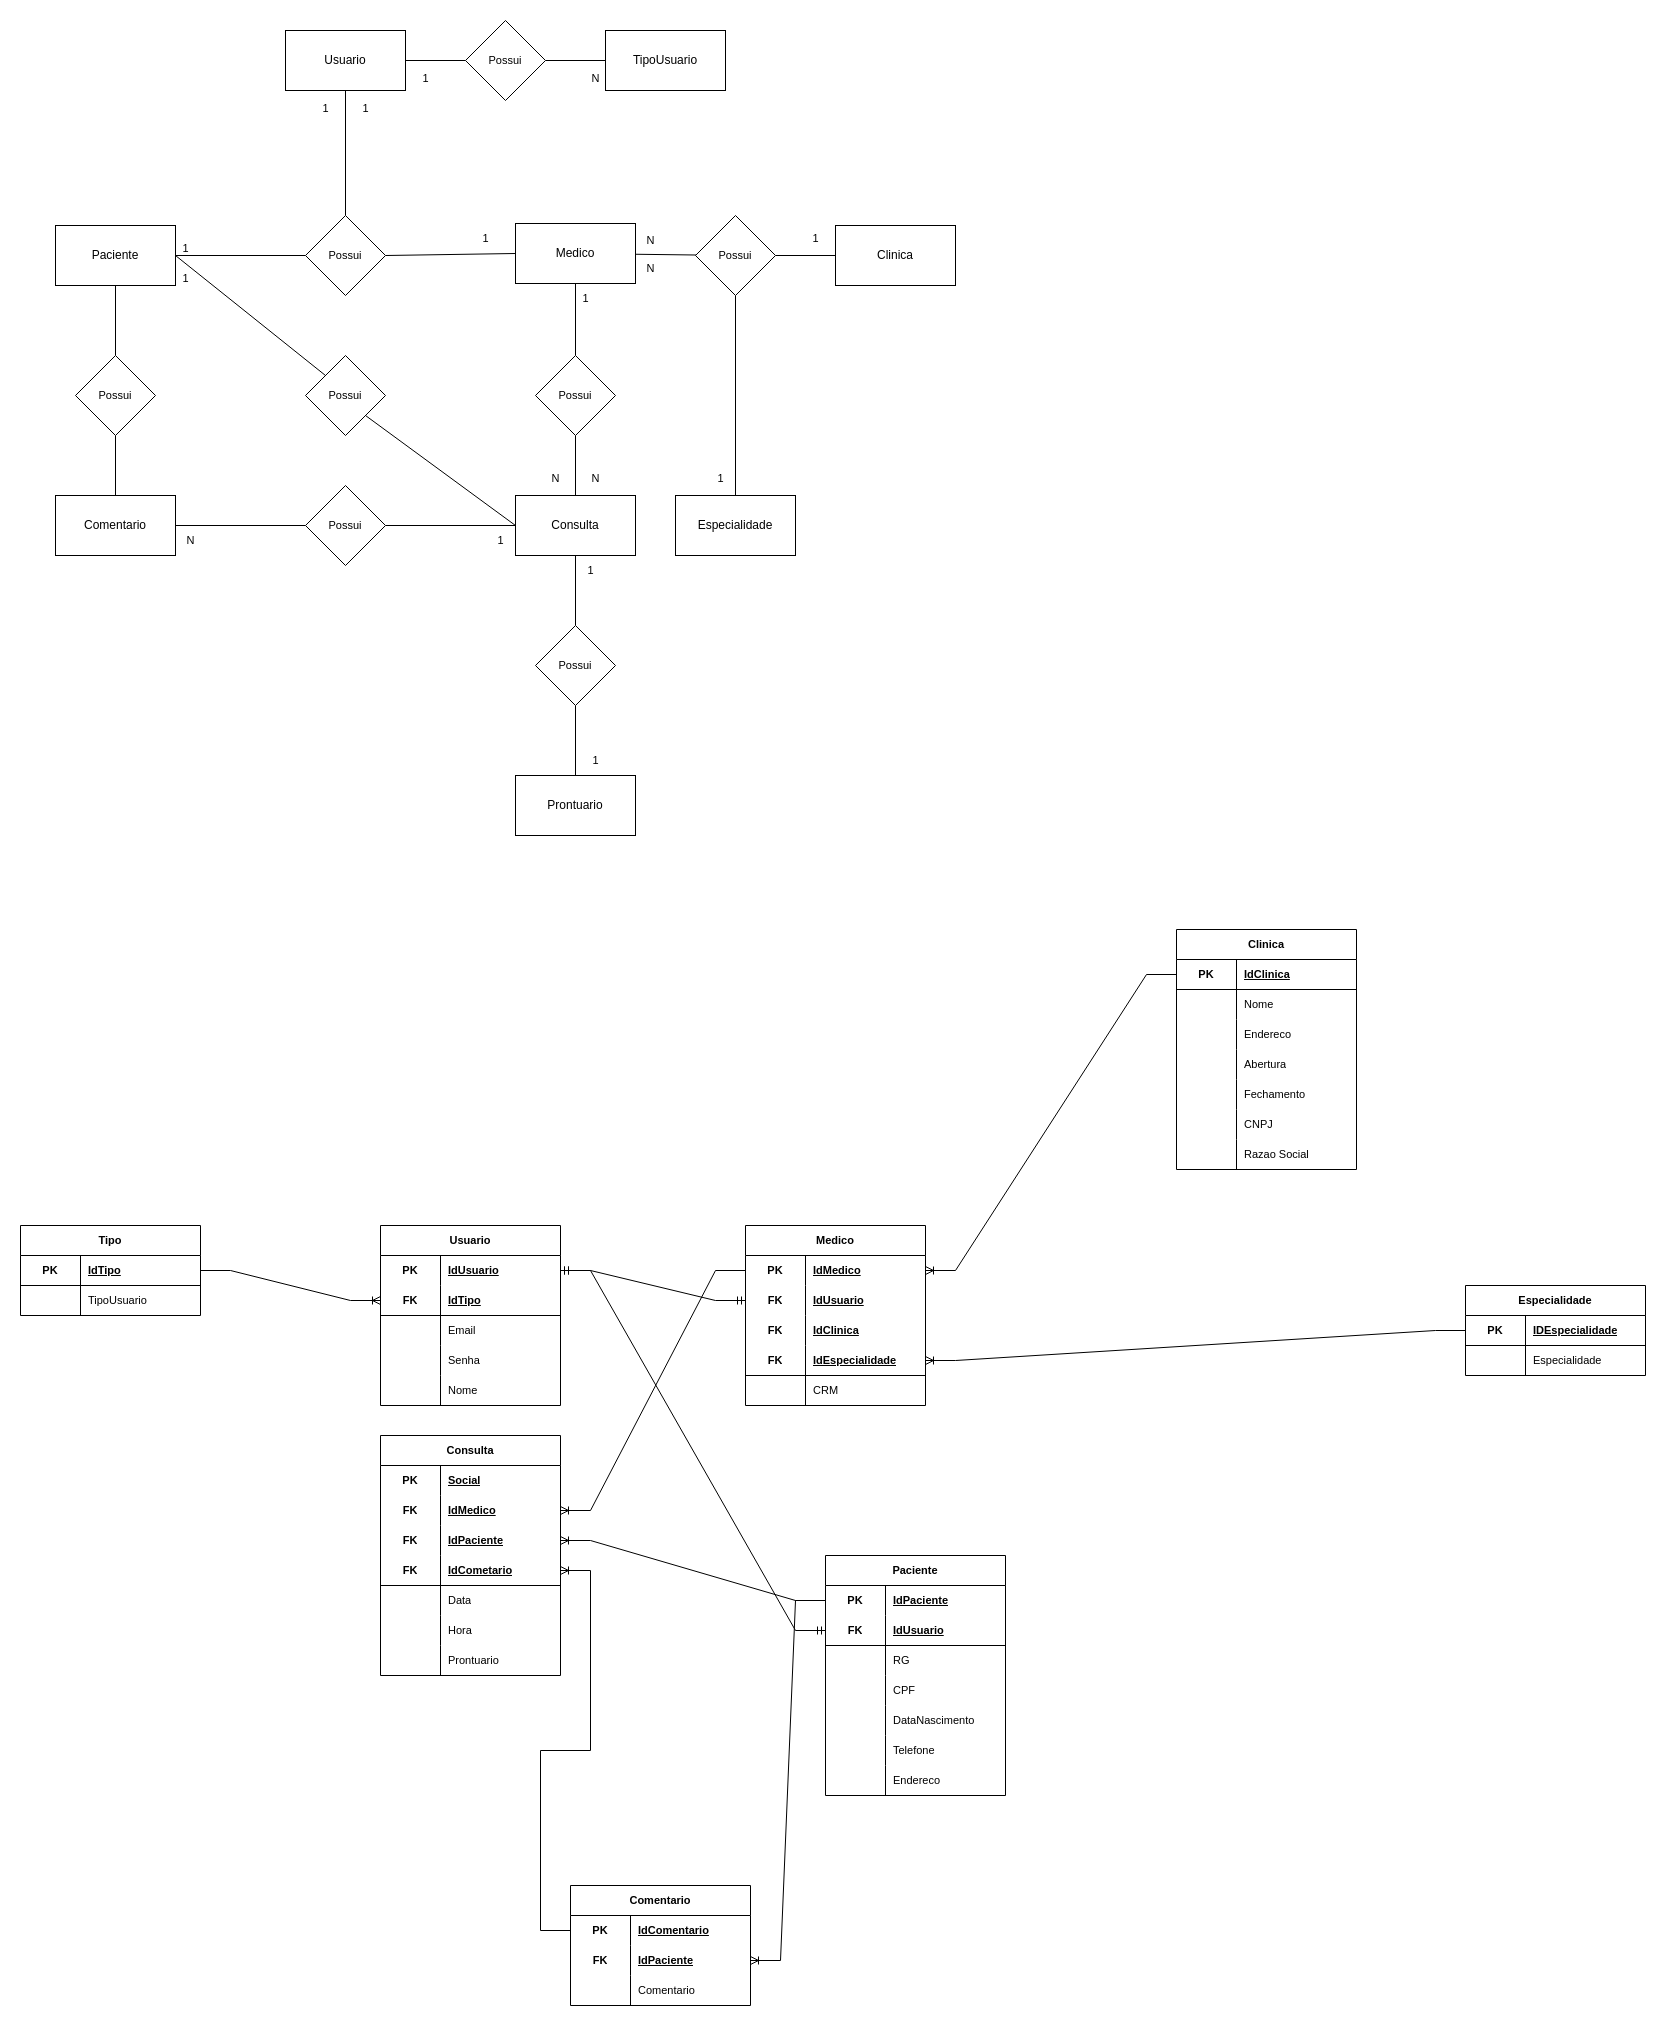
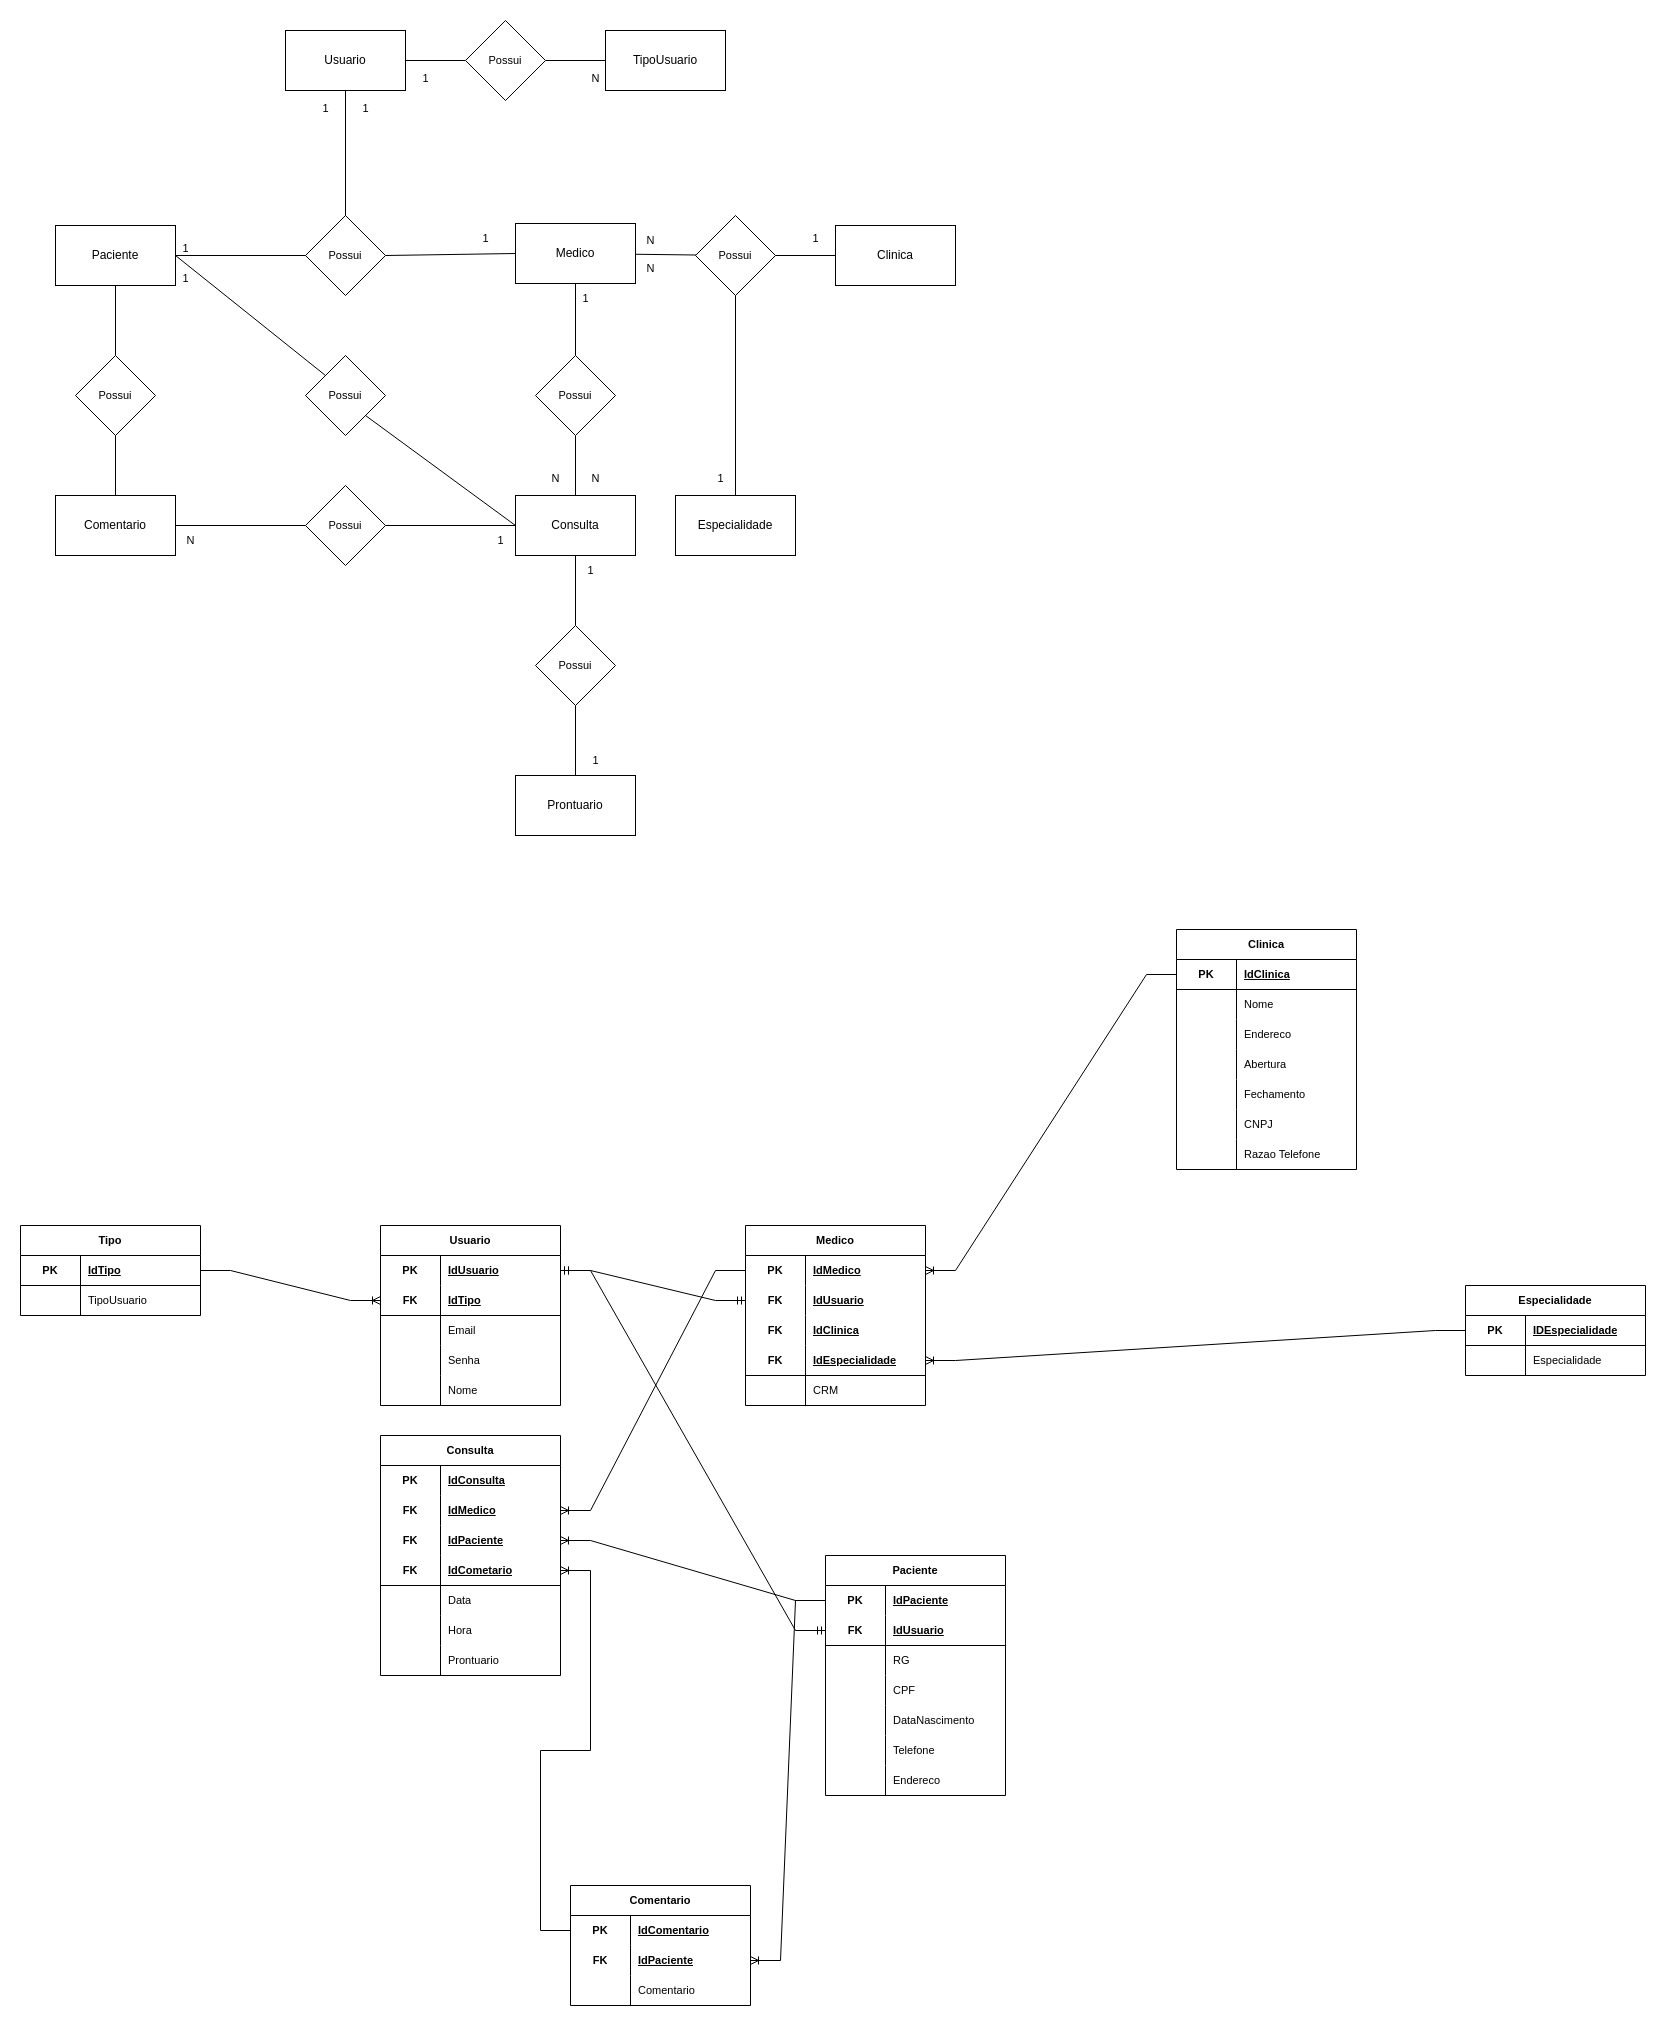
node "Razao Social": label "Razao Social" -> "Razao Telefone"
node "Social": label "Social" -> "IdConsulta"
